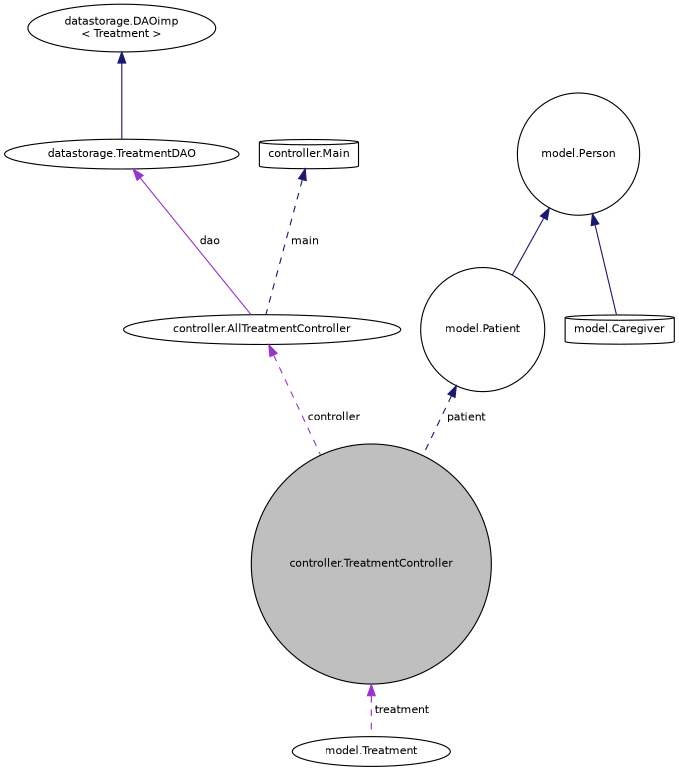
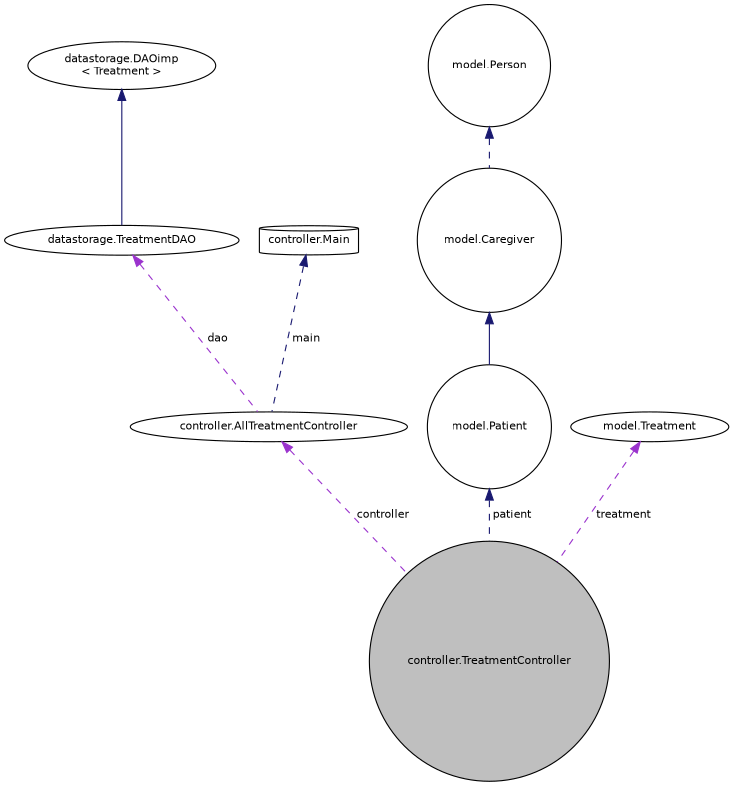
edge "controller.AllTreatmentController" -> "datastorage.TreatmentDAO": style solid -> dashed
edge "model.Patient" -> "model.Person": now "model.Patient" -> "model.Caregiver"
edge "model.Caregiver" -> "model.Person": style solid -> dashed
node "model.Caregiver": shape cylinder -> circle
edge "model.Treatment" -> "controller.TreatmentController": reversed
